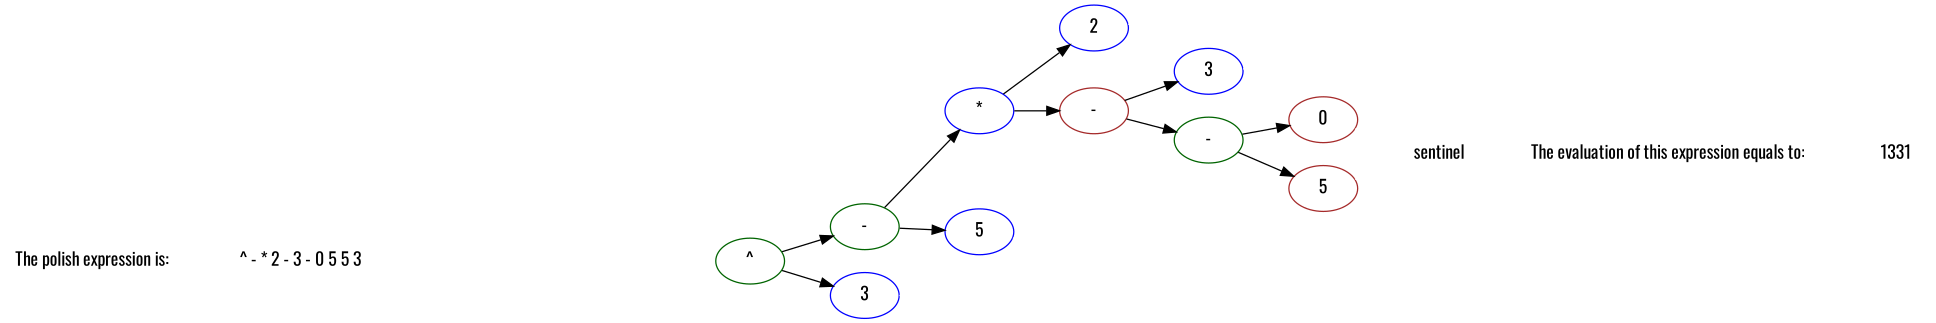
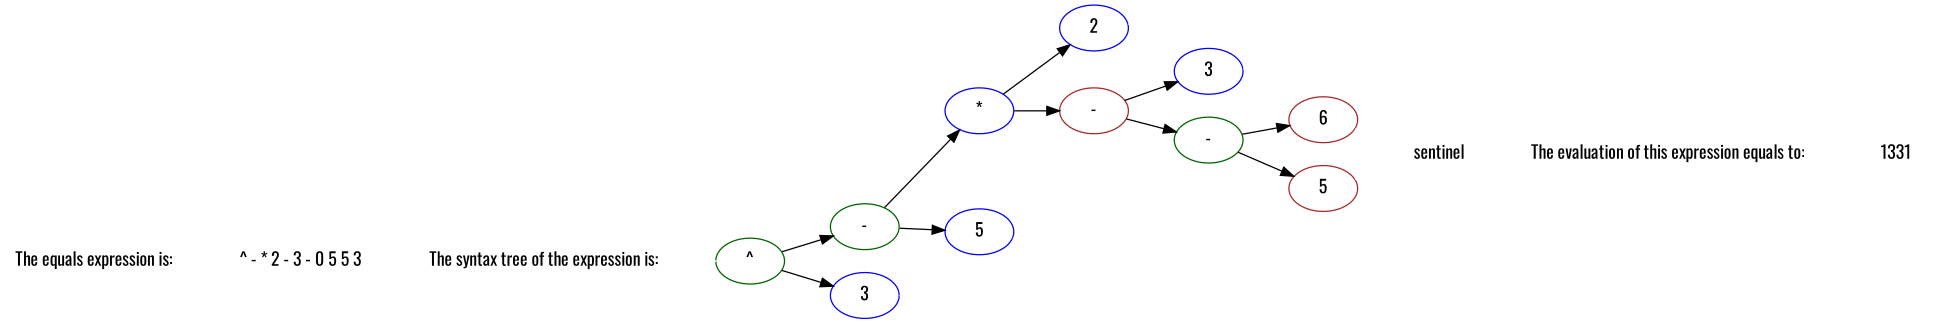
node "0": label "0" -> "6"
node "The polish expression is:": label "The polish expression is:" -> "The equals expression is:"
node "The syntax tree of the expression is:": added
